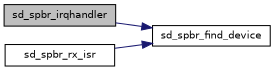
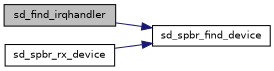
node "sd_spbr_irqhandler": label "sd_spbr_irqhandler" -> "sd_find_irqhandler"
node "sd_spbr_rx_isr": label "sd_spbr_rx_isr" -> "sd_spbr_rx_device"
